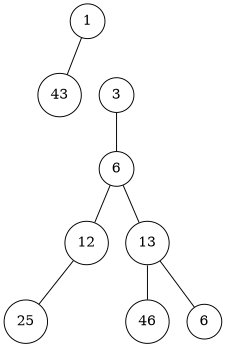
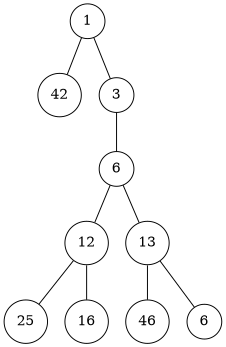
edge "1" -- "3": added
node "43": label "43" -> "42"
node "16": added
